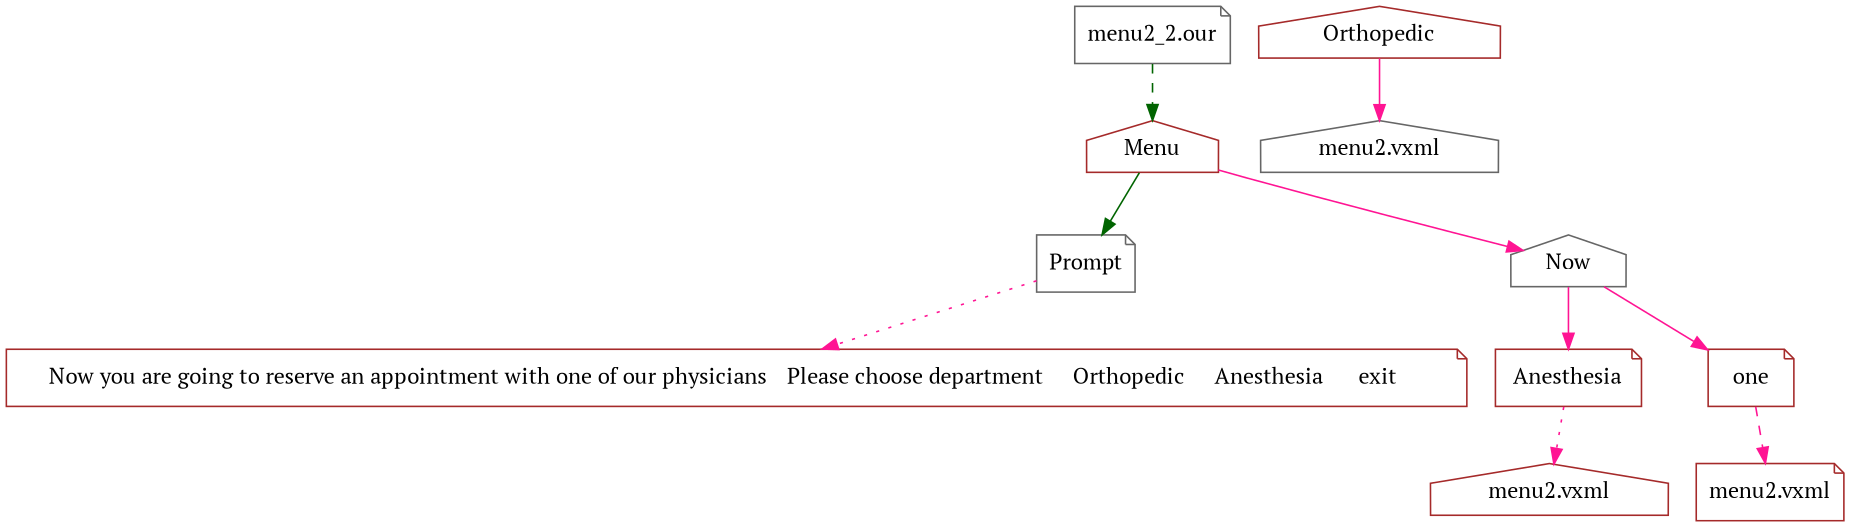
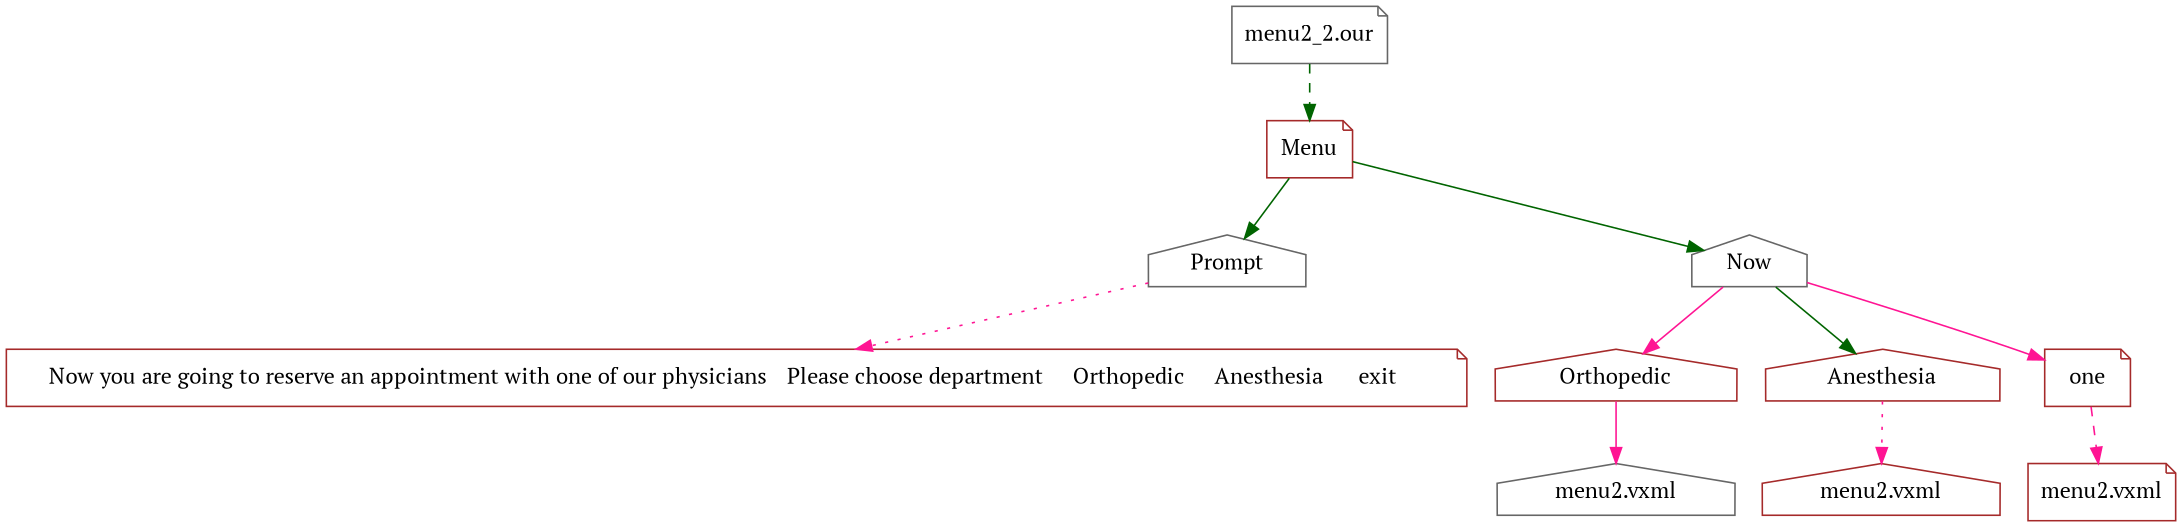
node "Menu": shape house -> note
edge "Menu" -> "Now": color deeppink -> darkgreen
node "Prompt": shape note -> house
edge "Now" -> "Anesthesia": color deeppink -> darkgreen
edge "Now" -> "Orthopedic": added
node "Anesthesia": shape note -> house
